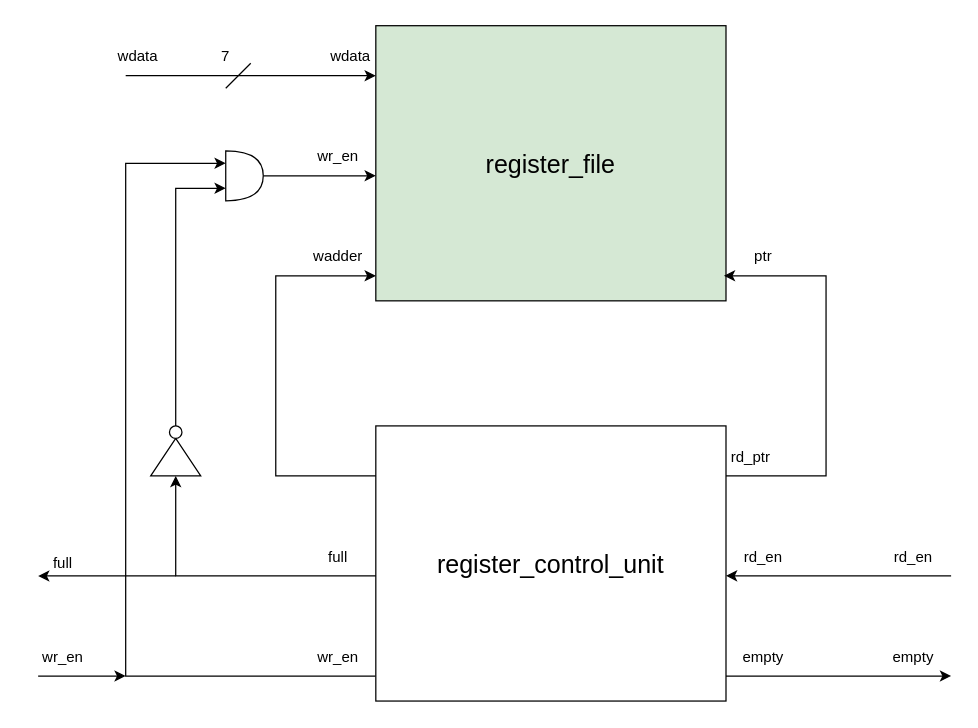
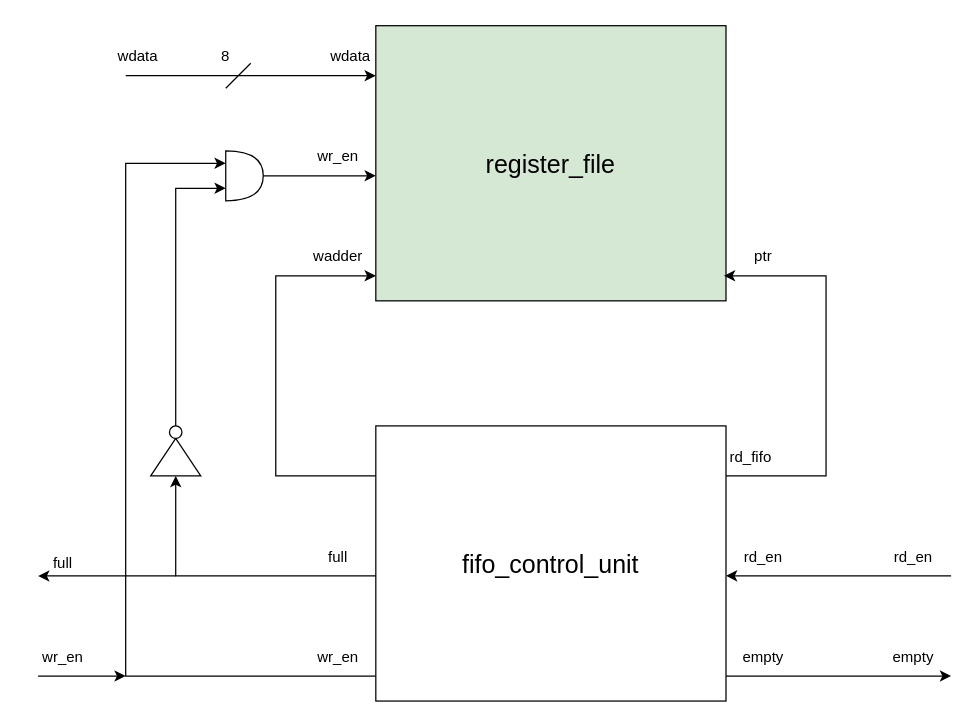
node "7": label "7" -> "8"
node "rd_ptr": label "rd_ptr" -> "rd_fifo"
node "register_control_unit": label "register_control_unit" -> "fifo_control_unit"
